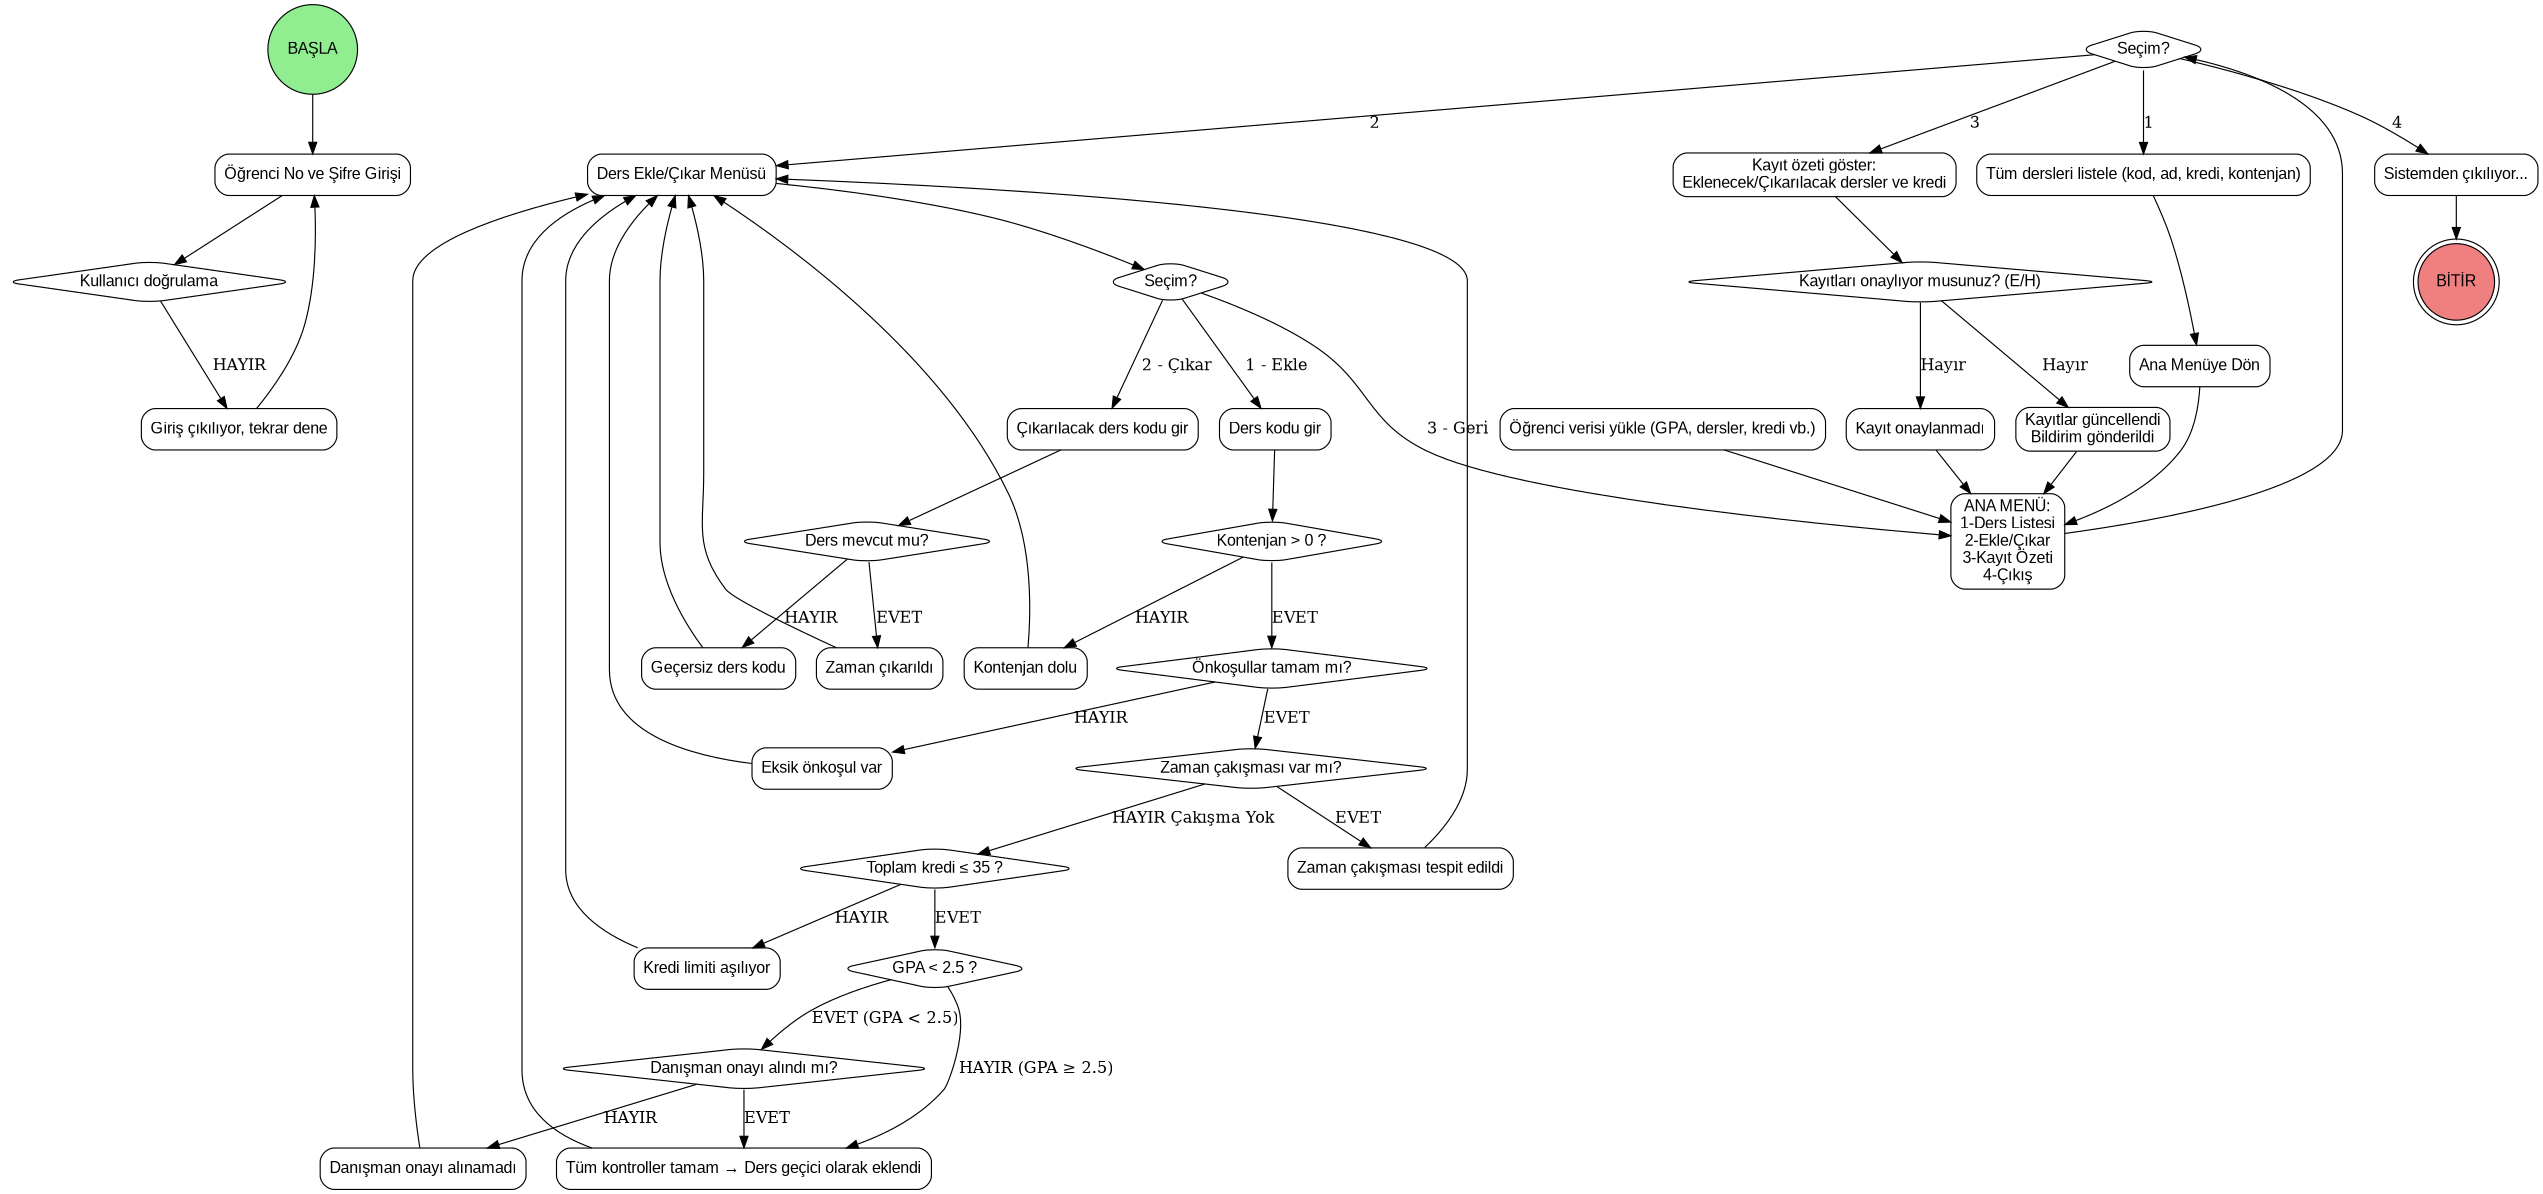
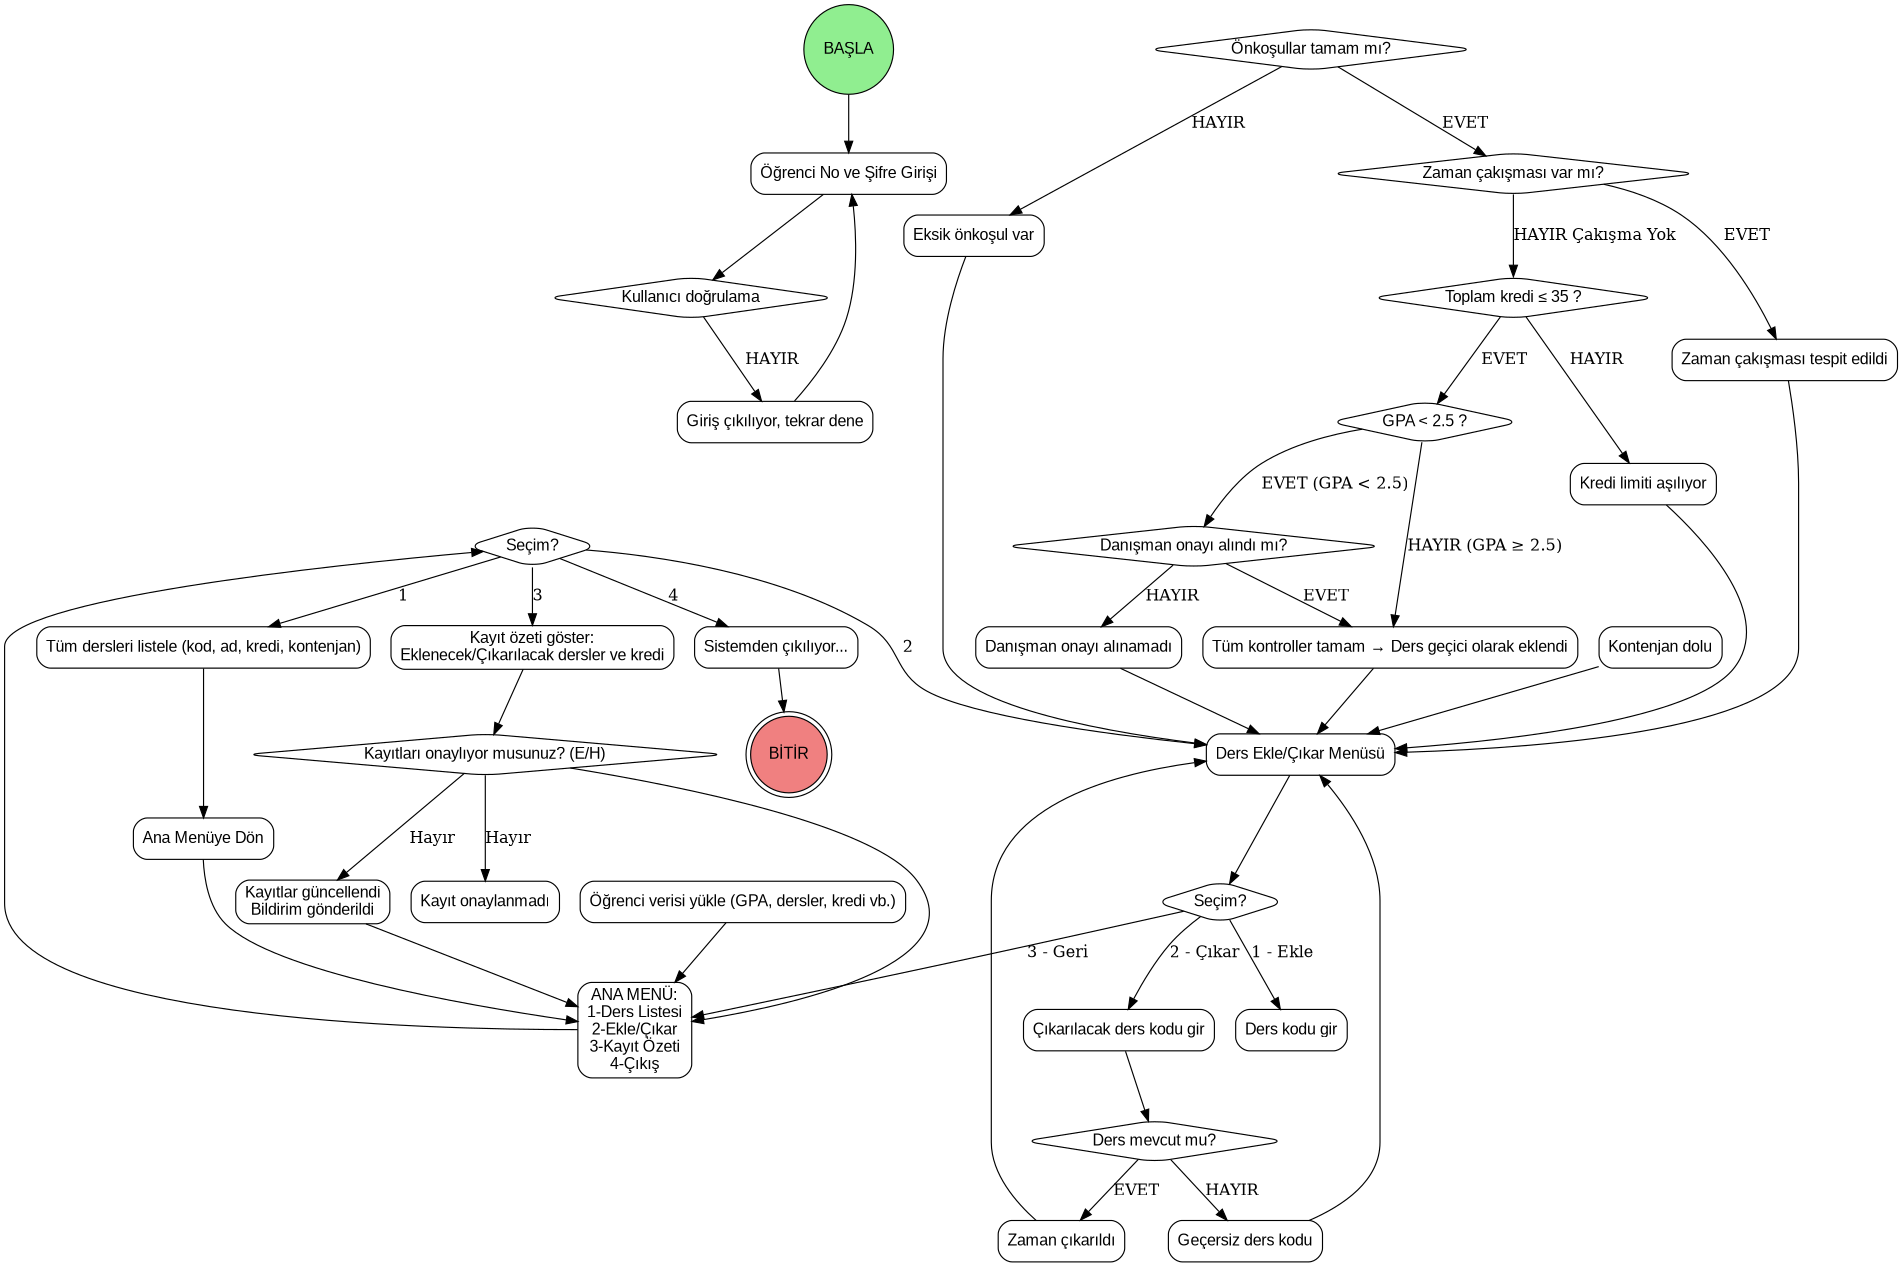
edge "Kayıt onaylanmadı" -> "ANA MENÜ: 1-Ders Listesi 2-Ekle/Çıkar 3-Kayıt Özeti 4-Çıkış": now "Kayıtları onaylıyor musunuz? (E/H)" -> "ANA MENÜ: 1-Ders Listesi 2-Ekle/Çıkar 3-Kayıt Özeti 4-Çıkış"
node "Kontenjan > 0 ?": removed
